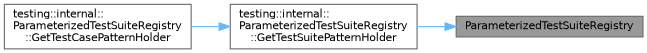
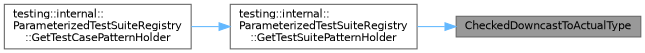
node "ParameterizedTestSuiteRegistry": label "ParameterizedTestSuiteRegistry" -> "CheckedDowncastToActualType"
